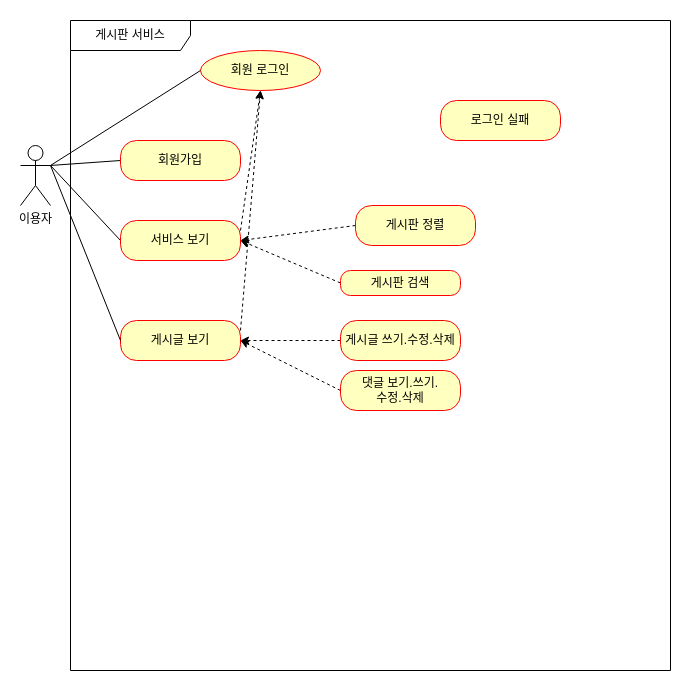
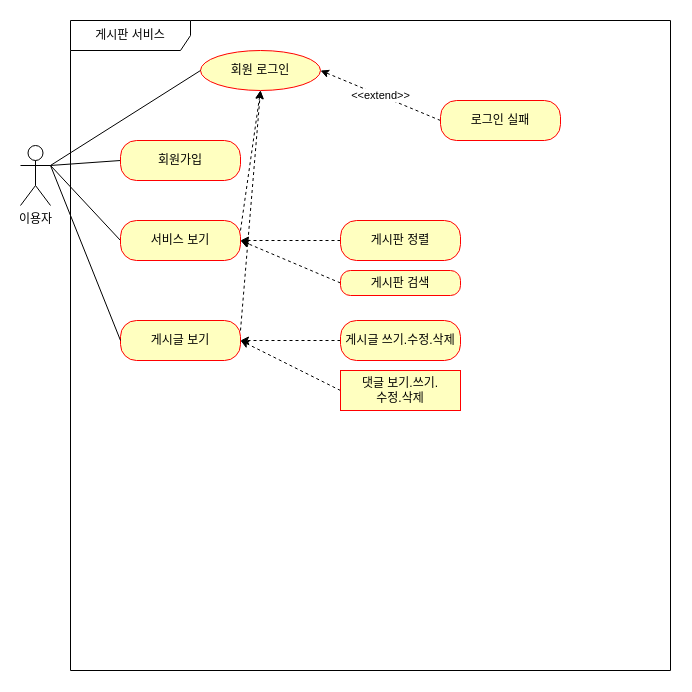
edge "로그인 실패" -> "회원 로그인": added, label "<<extend>>"
node "게시판 정렬": moved (416, 226) -> (401, 241)
node "댓글 보기.쓰기. 수정.삭제": shape rounded rectangle -> rectangle
